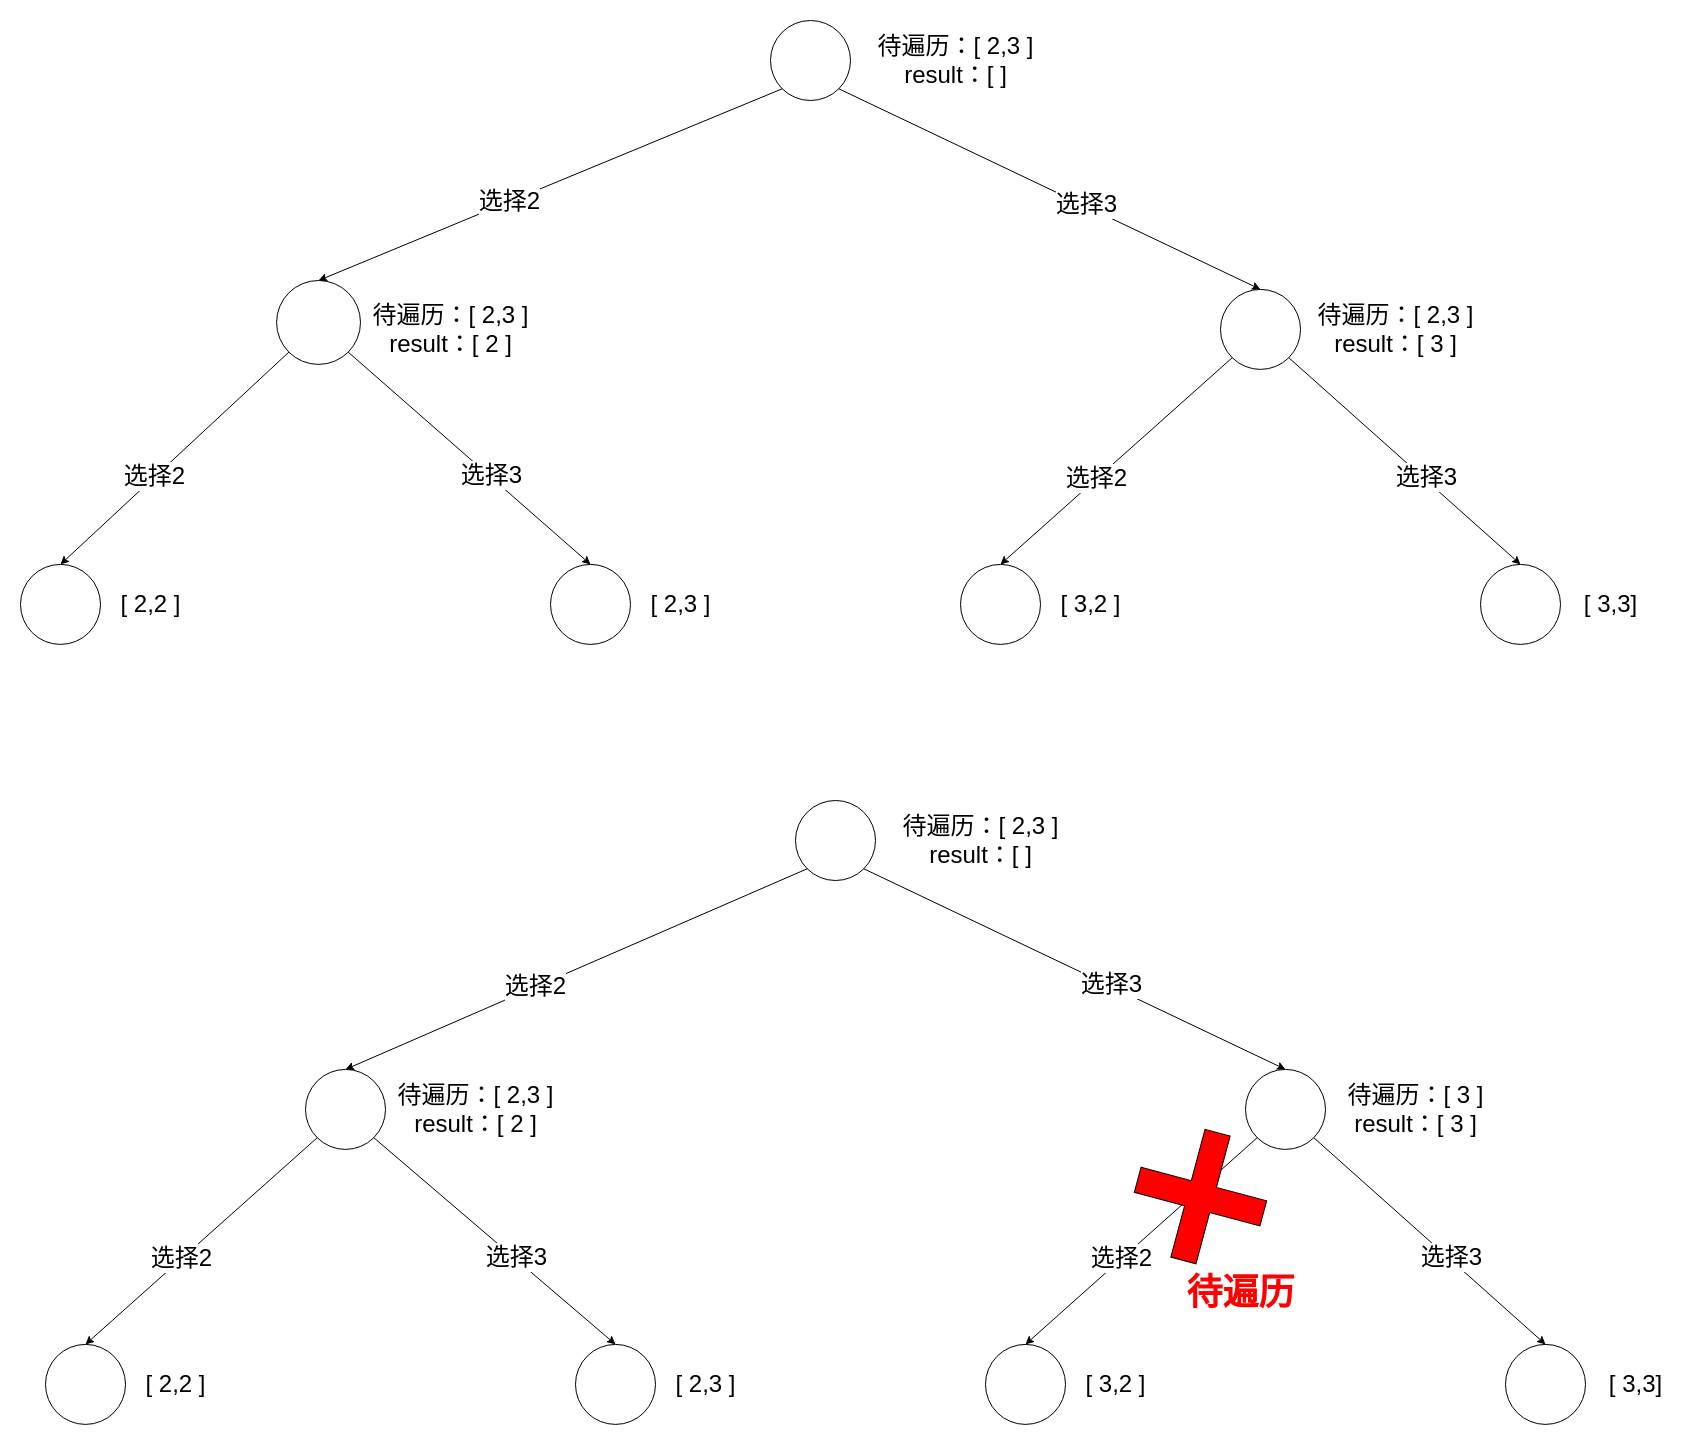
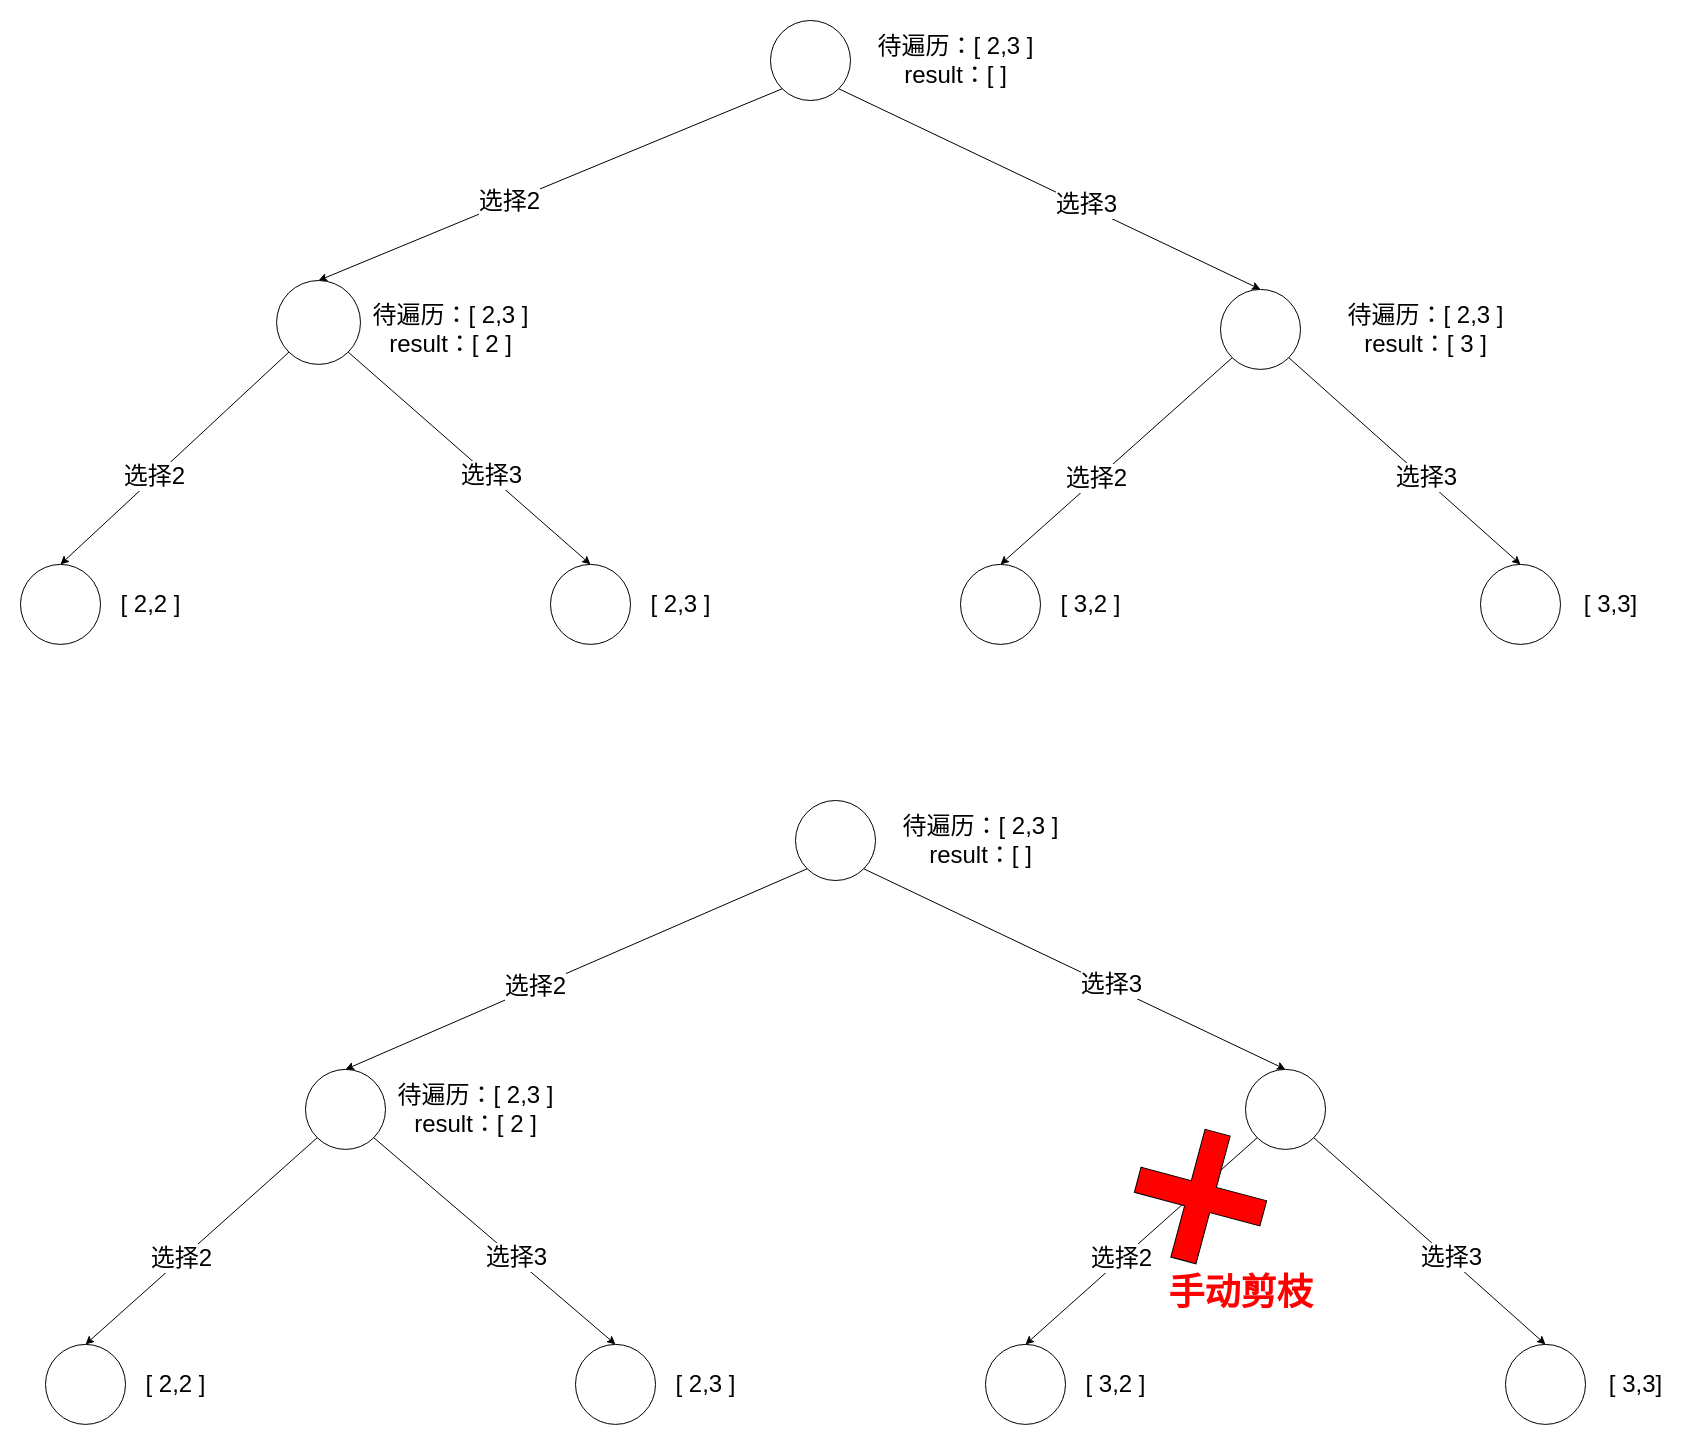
node "待遍历：[ 2,3 ] result：[ 3 ]": moved (1396, 329) -> (1426, 329)
node "待遍历：[ 3 ] result：[ 3 ]": removed
node "待遍历": label "待遍历" -> "手动剪枝"
